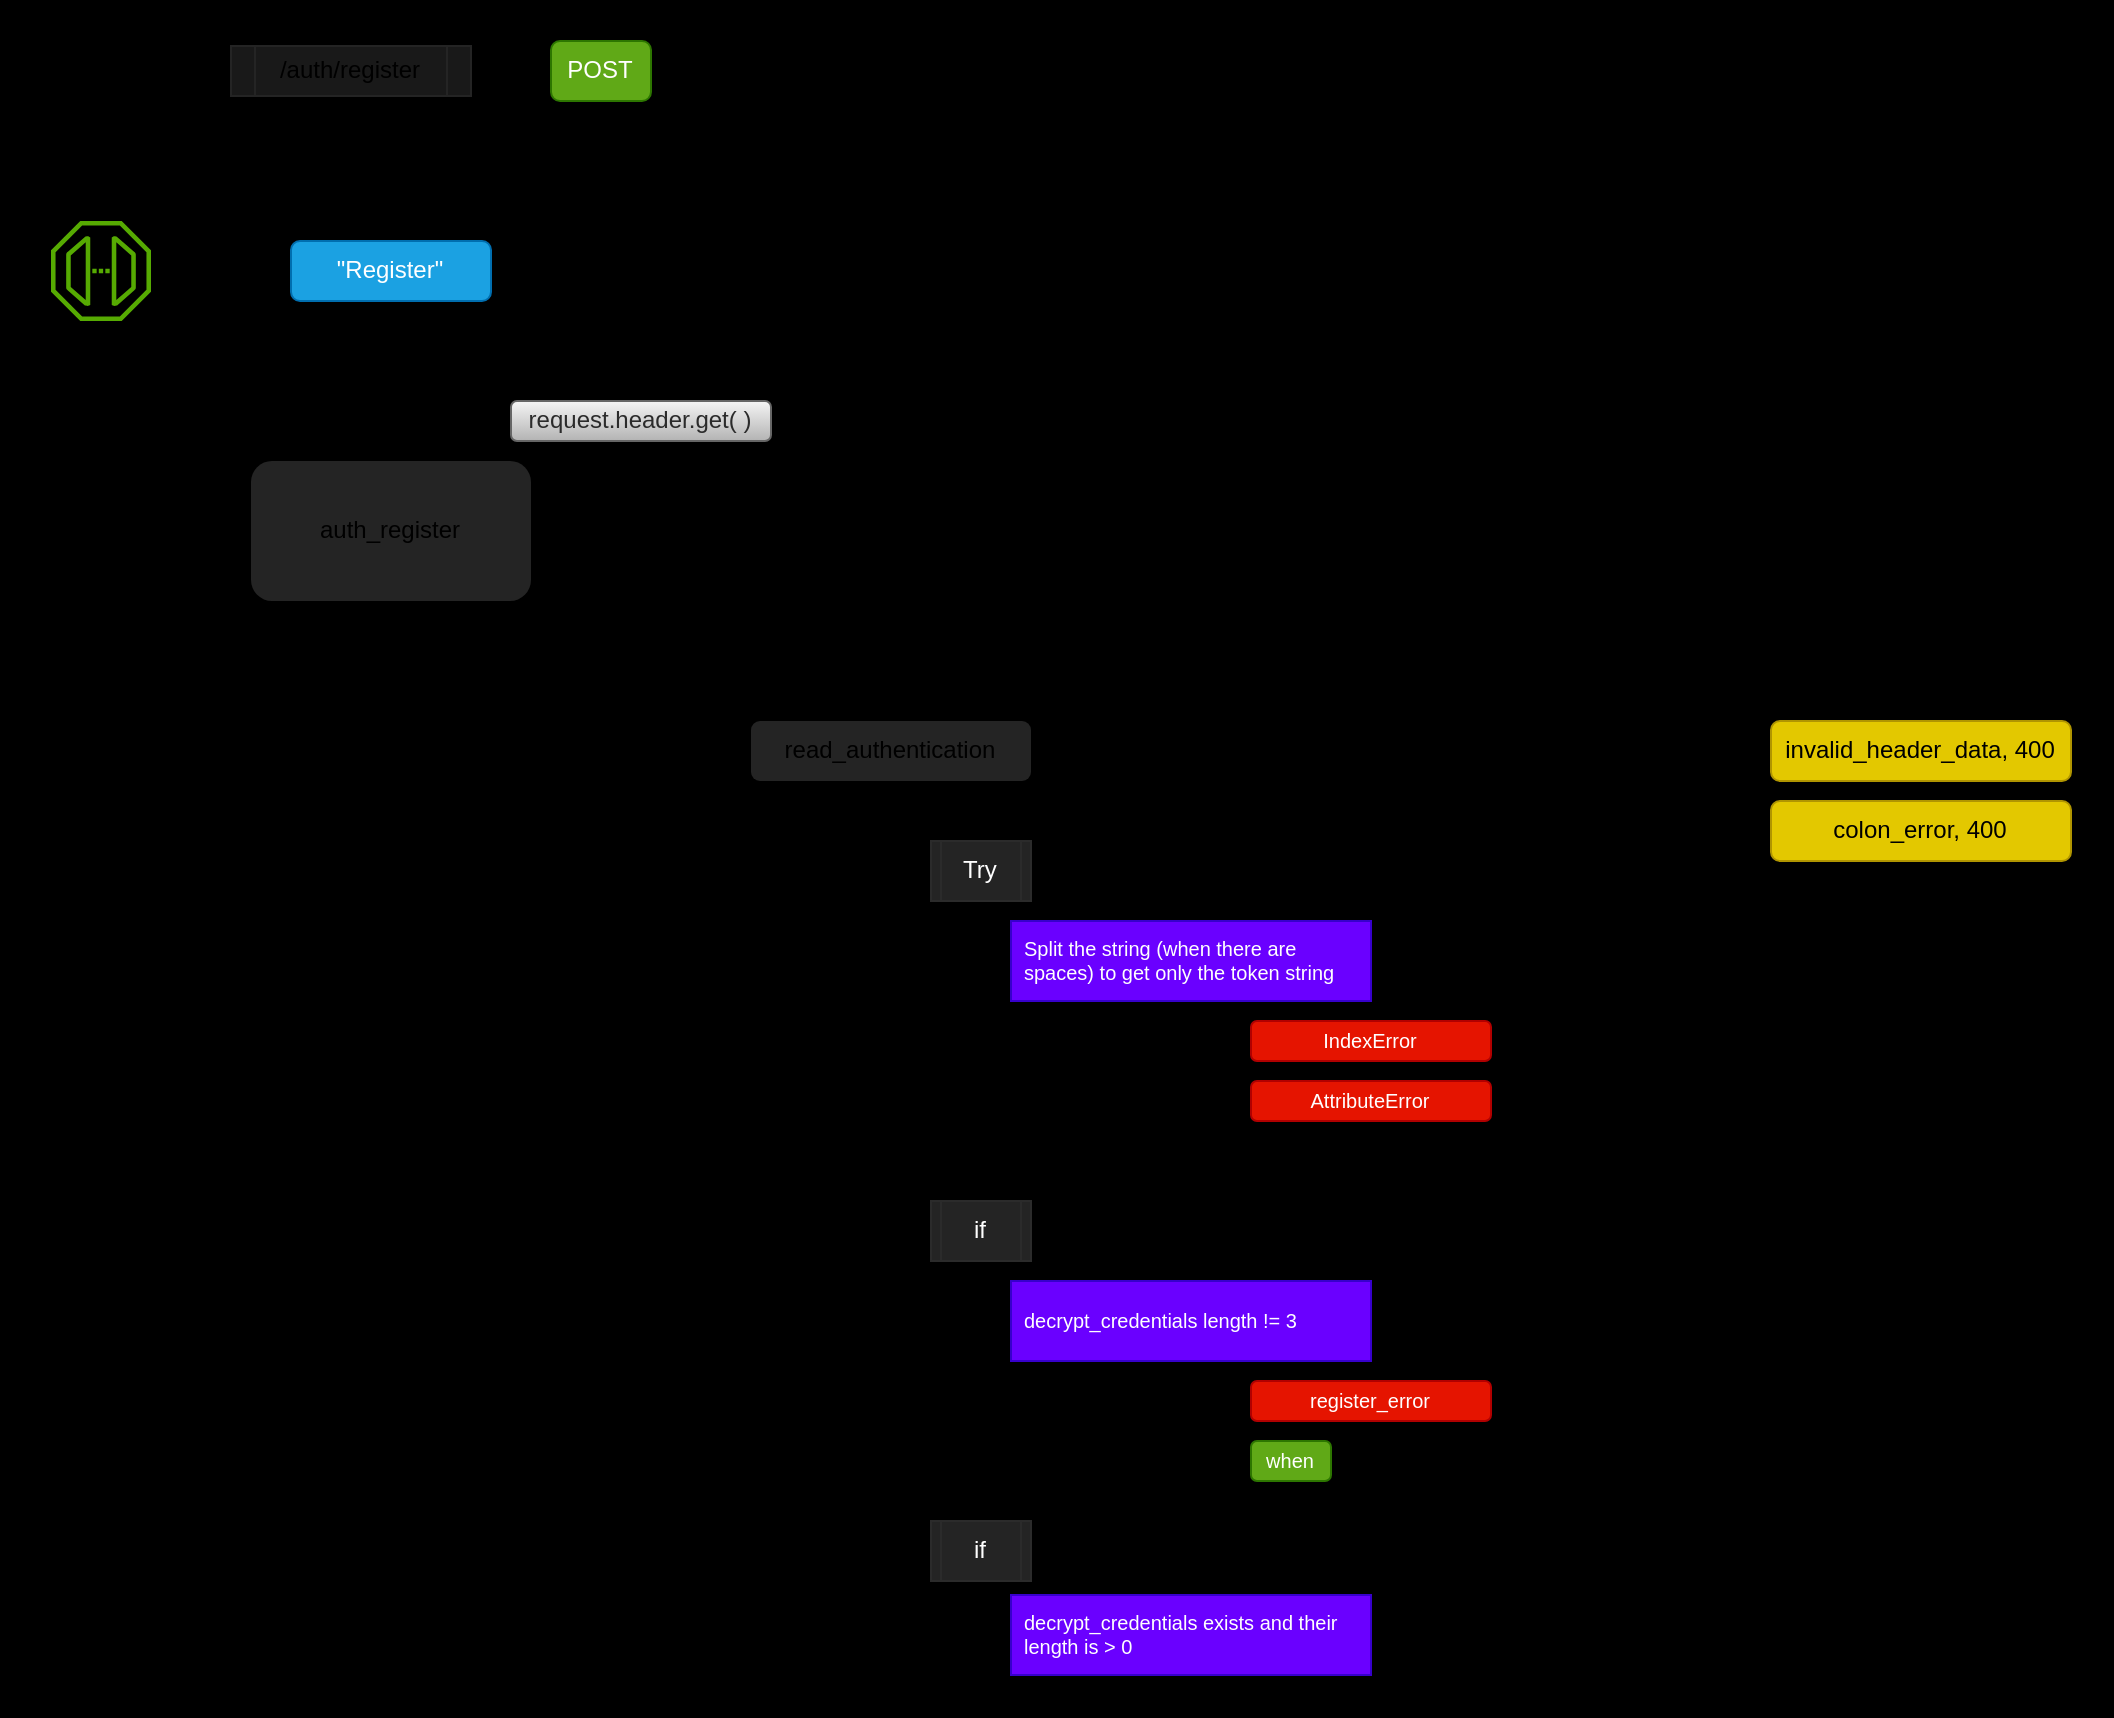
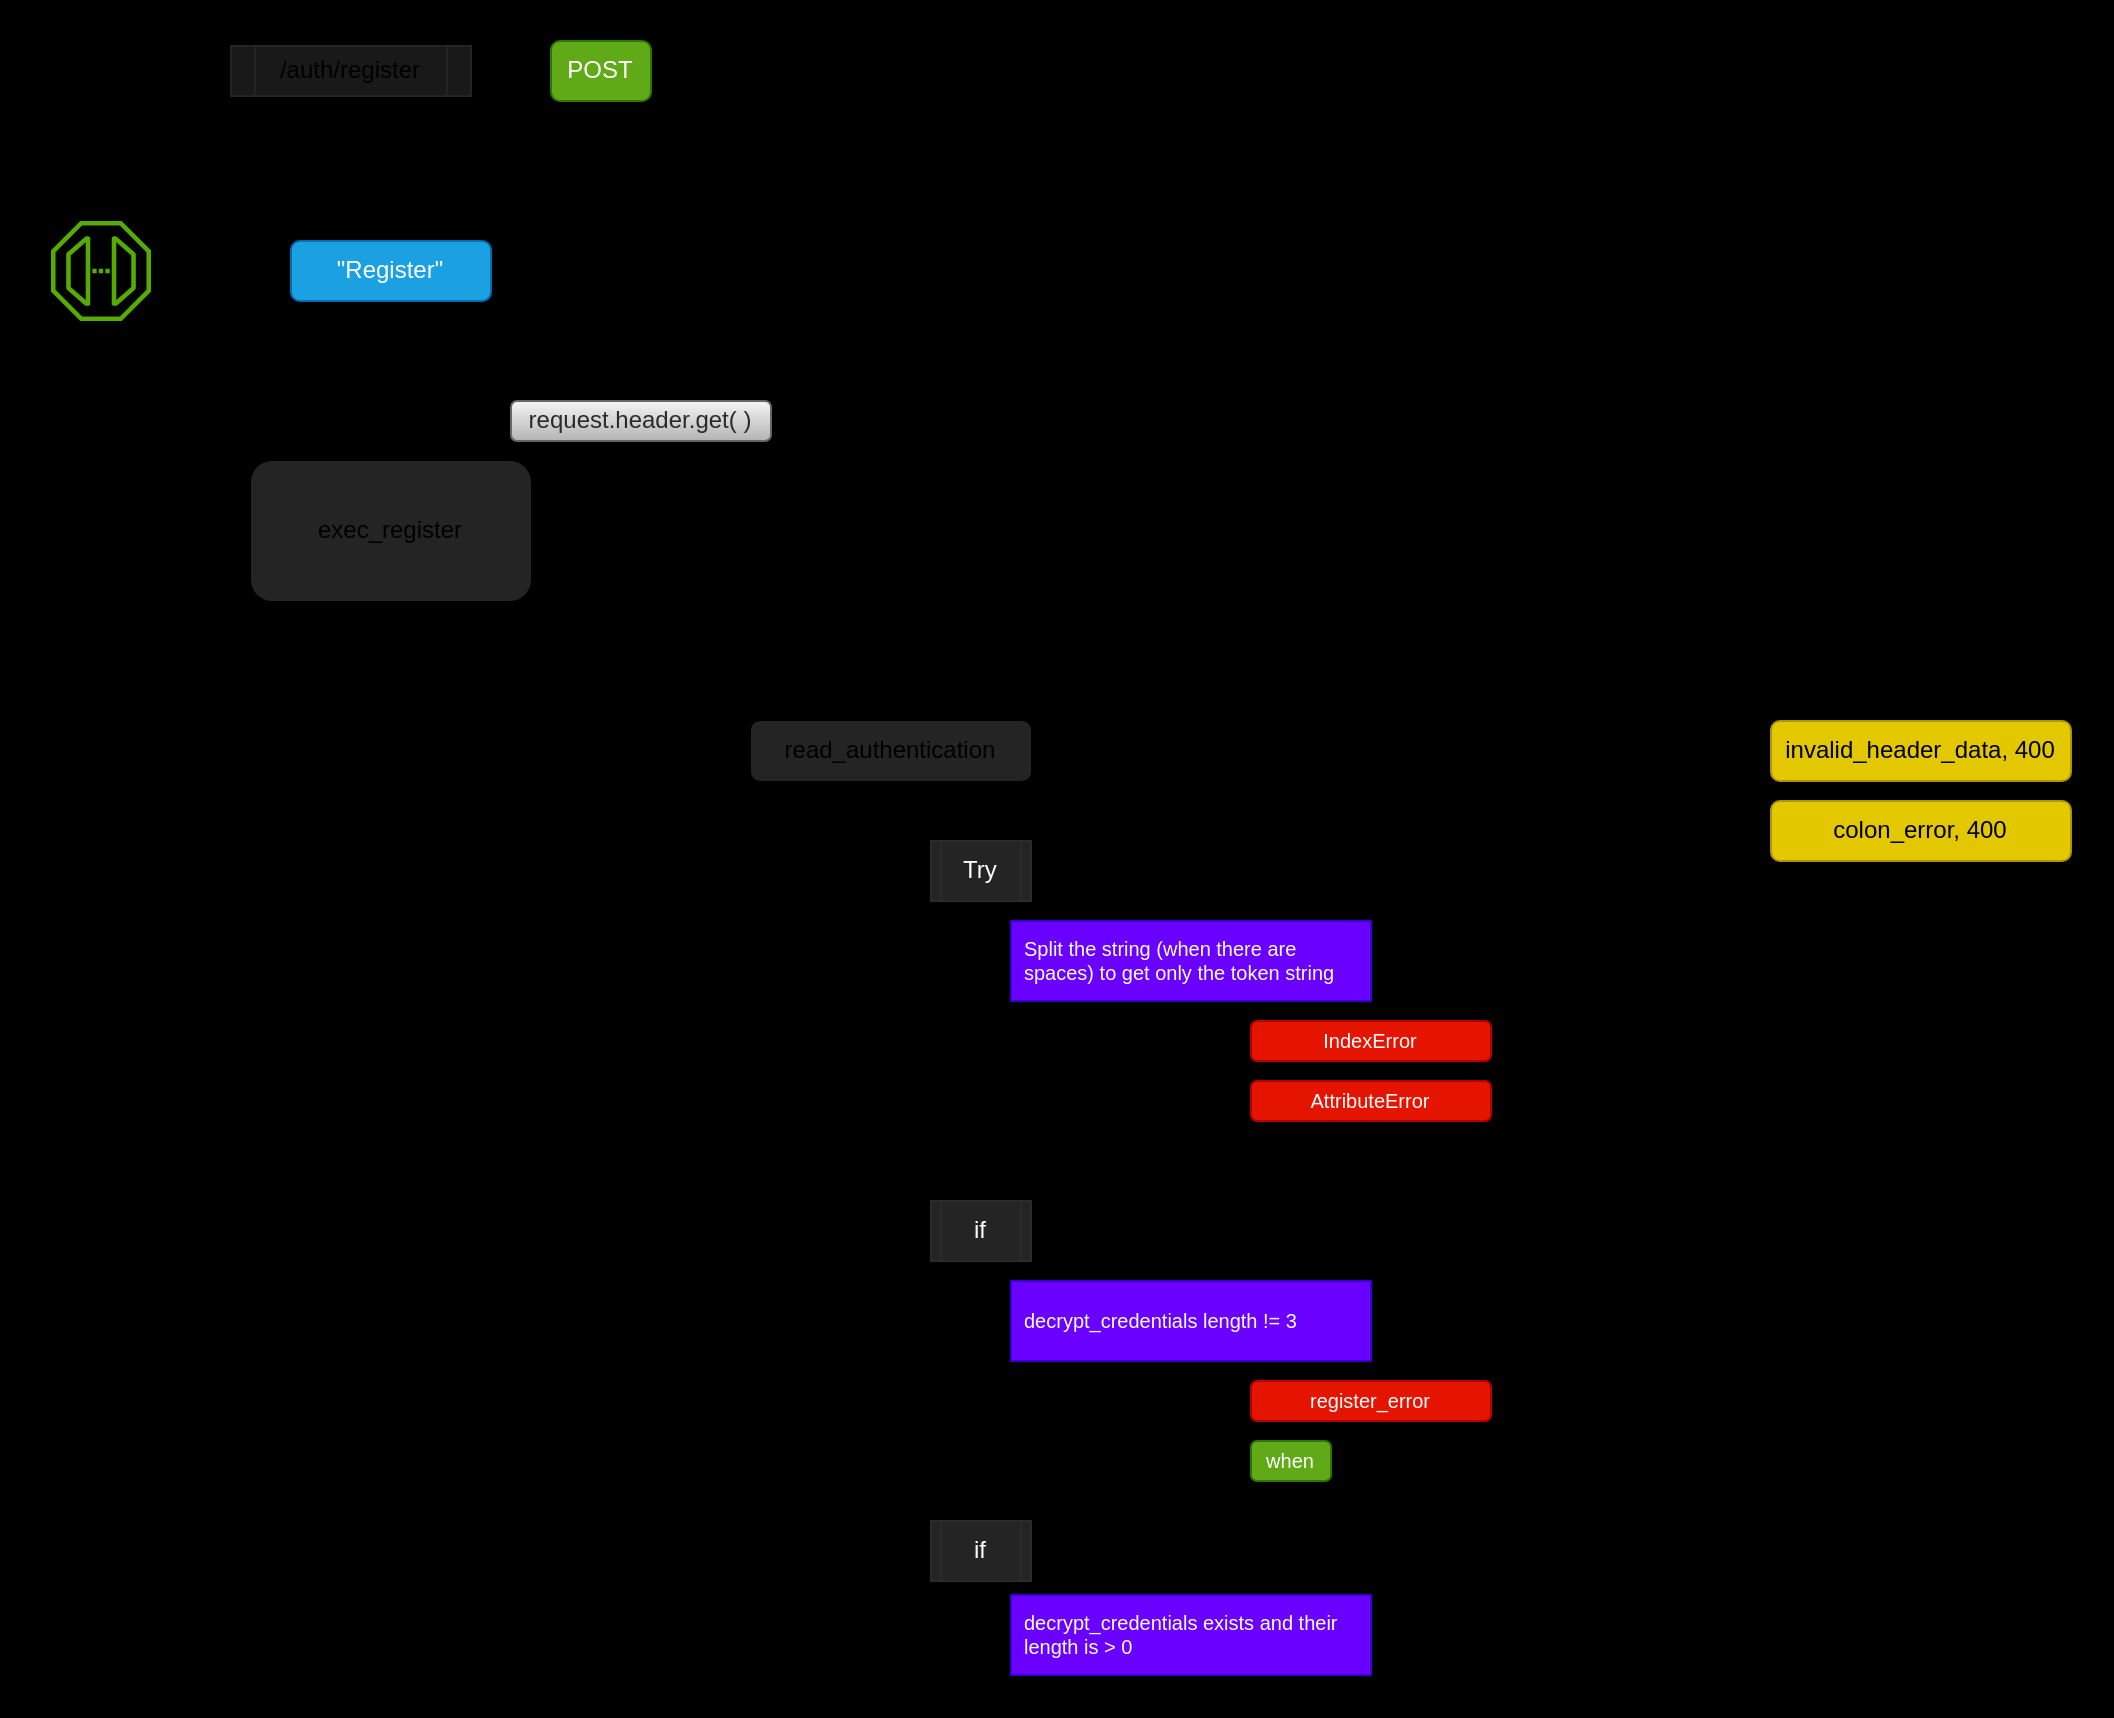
node "auth_register": label "auth_register" -> "exec_register"
